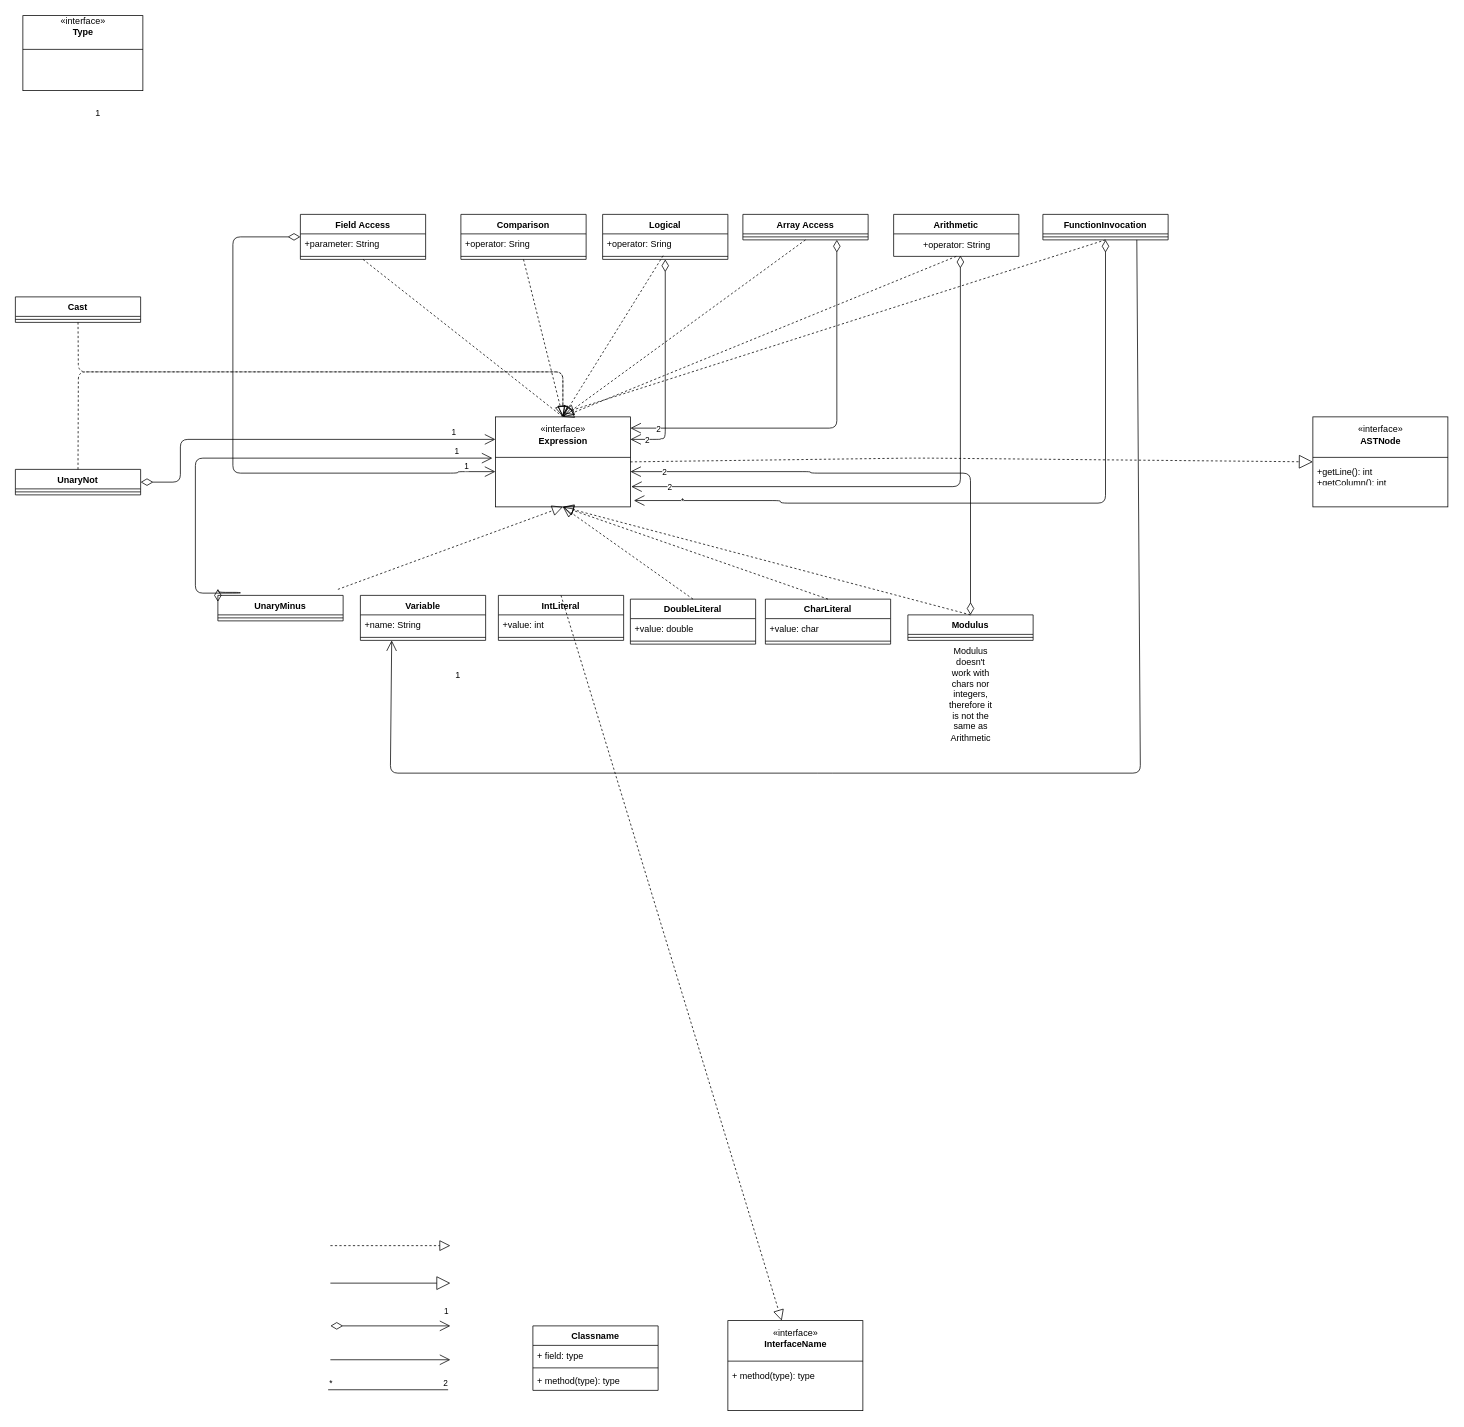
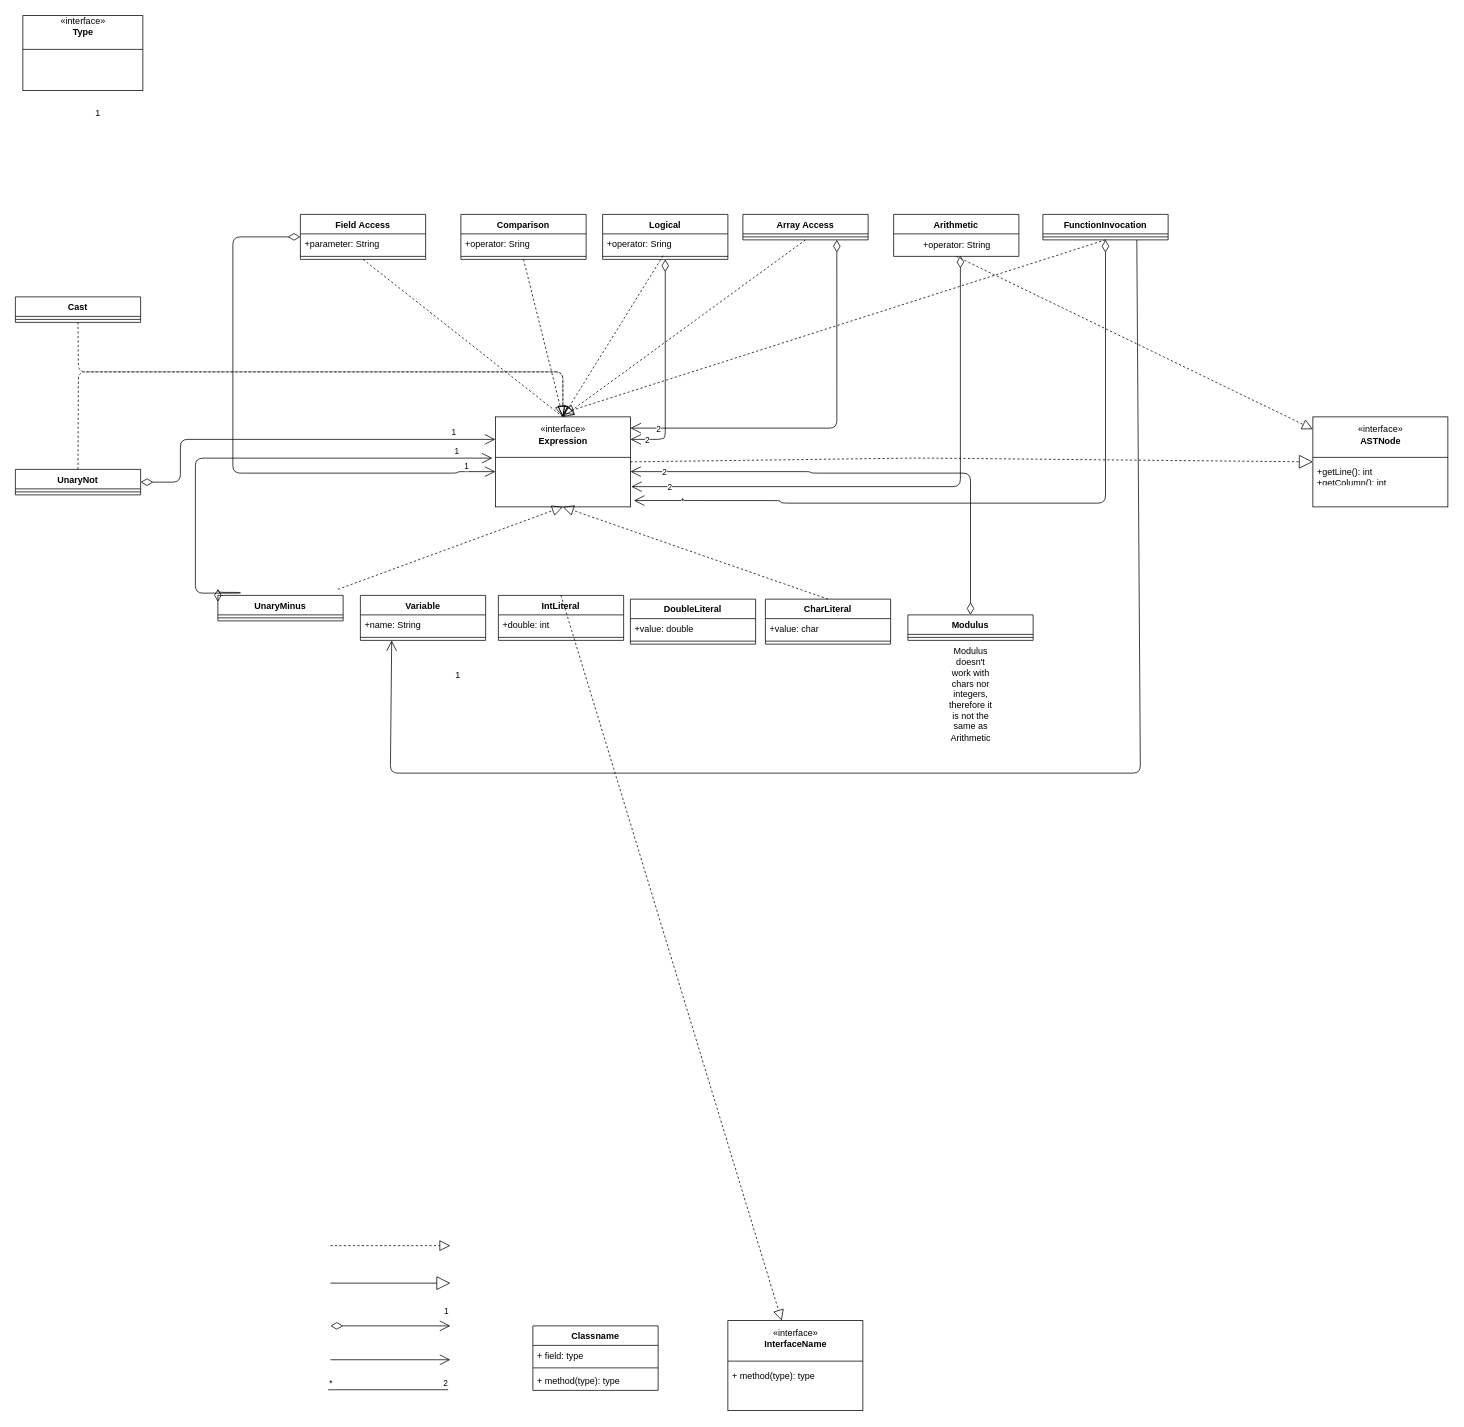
edge "Arithmetic" -> "«interface» Expression": now "Arithmetic" -> "«interface» ASTNode"
edge "DoubleLiteral" -> "«interface» Expression": removed
edge "Modulus" -> "«interface» Expression": removed
node "+value: int": label "+value: int" -> "+double: int"
